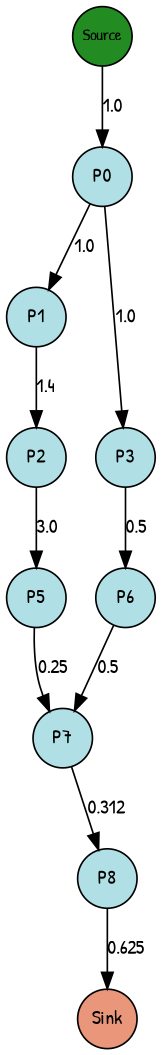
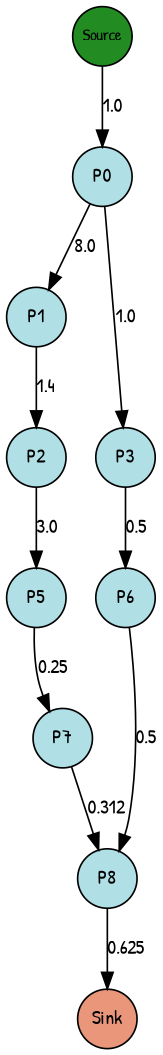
edge "P0" -> "P1": label "1.0" -> "8.0"
edge "P6" -> "P7": now "P6" -> "P8"
